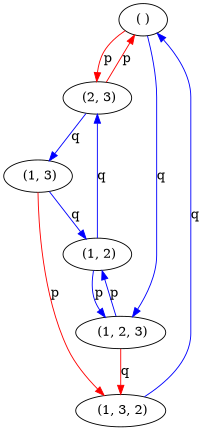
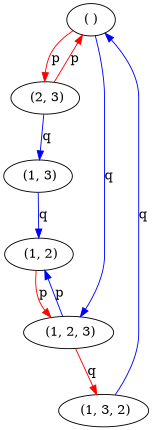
edge "(1, 2)" -> "(2, 3)": removed, label "q"
edge "(1, 2)" -> "(1, 2, 3)": color blue -> red
edge "(1, 3)" -> "(1, 3, 2)": removed, label "p"
